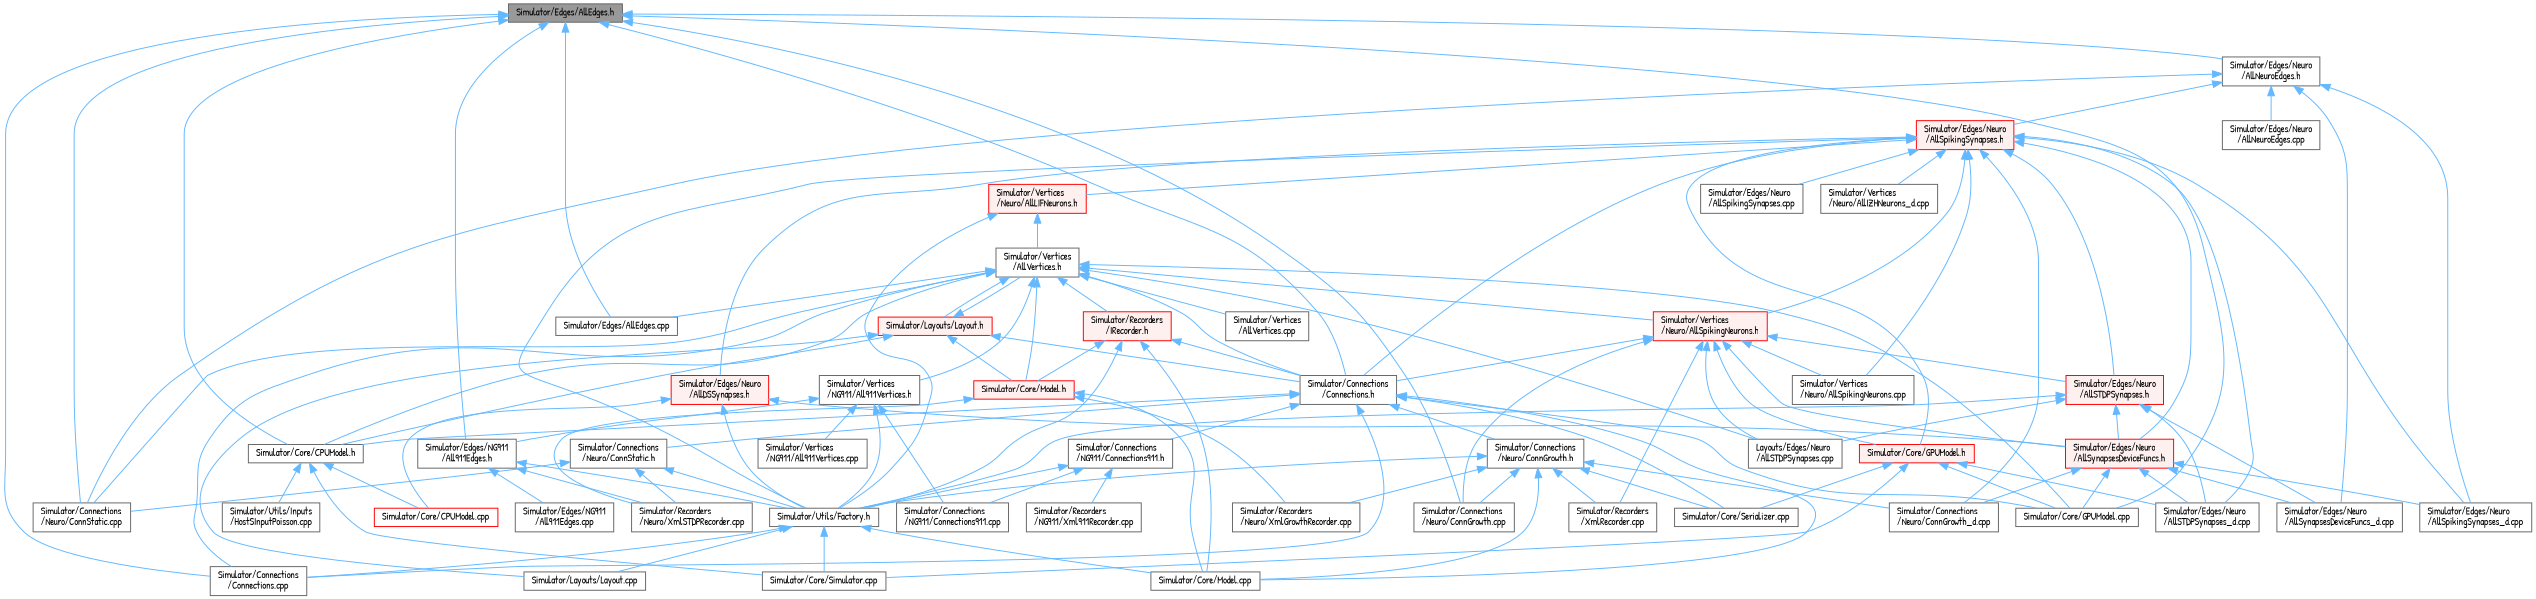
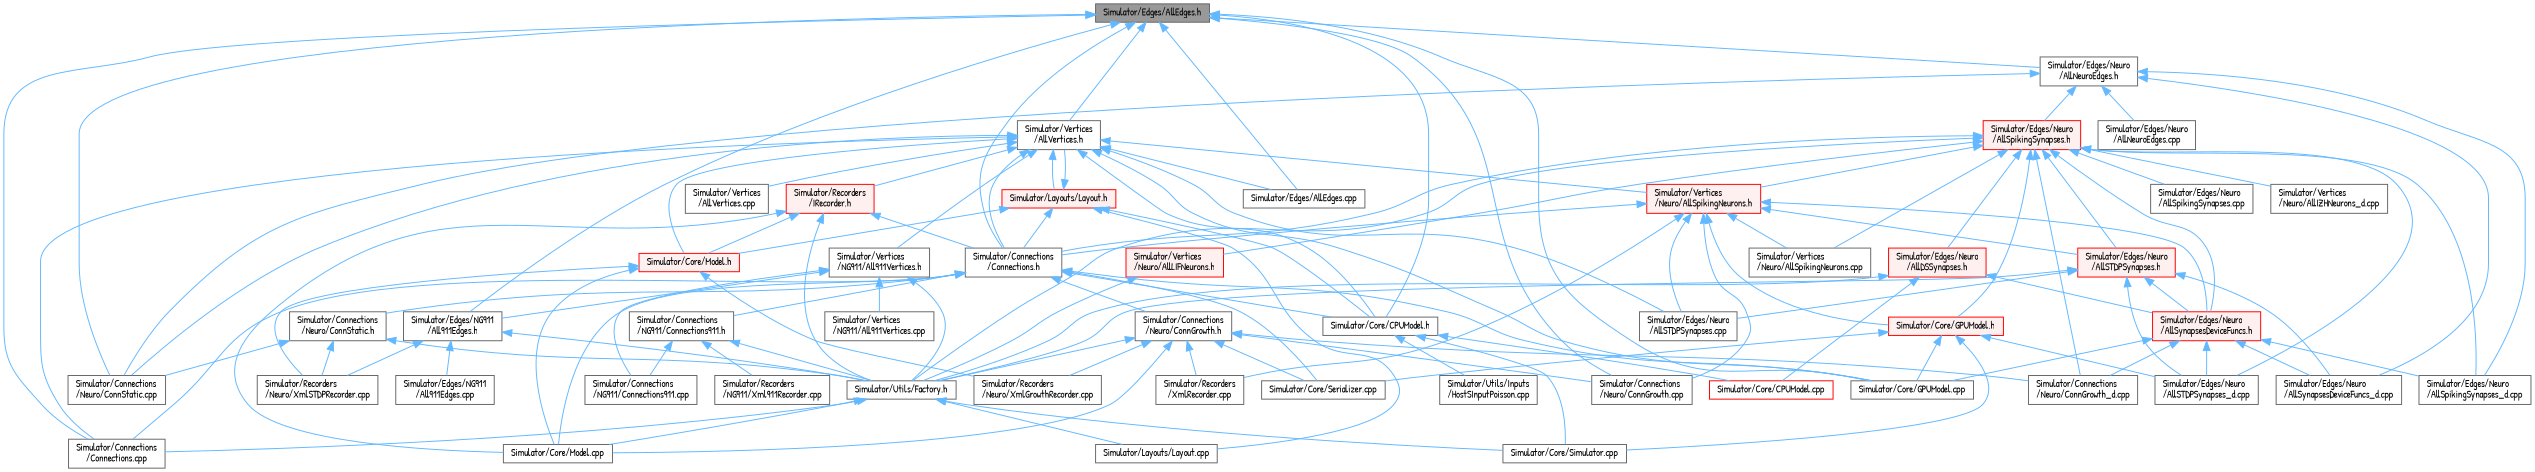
edge "Simulator/Vertices /AllVertices.h" -> "Simulator/Vertices /Neuro/AllLIFNeurons.h": now "Simulator/Vertices /AllVertices.h" -> "Simulator/Edges/AllEdges.h"
node "Layouts/Edges/Neuro /AllSTDPSynapses.cpp": label "Layouts/Edges/Neuro /AllSTDPSynapses.cpp" -> "Simulator/Edges/Neuro /AllSTDPSynapses.cpp"
